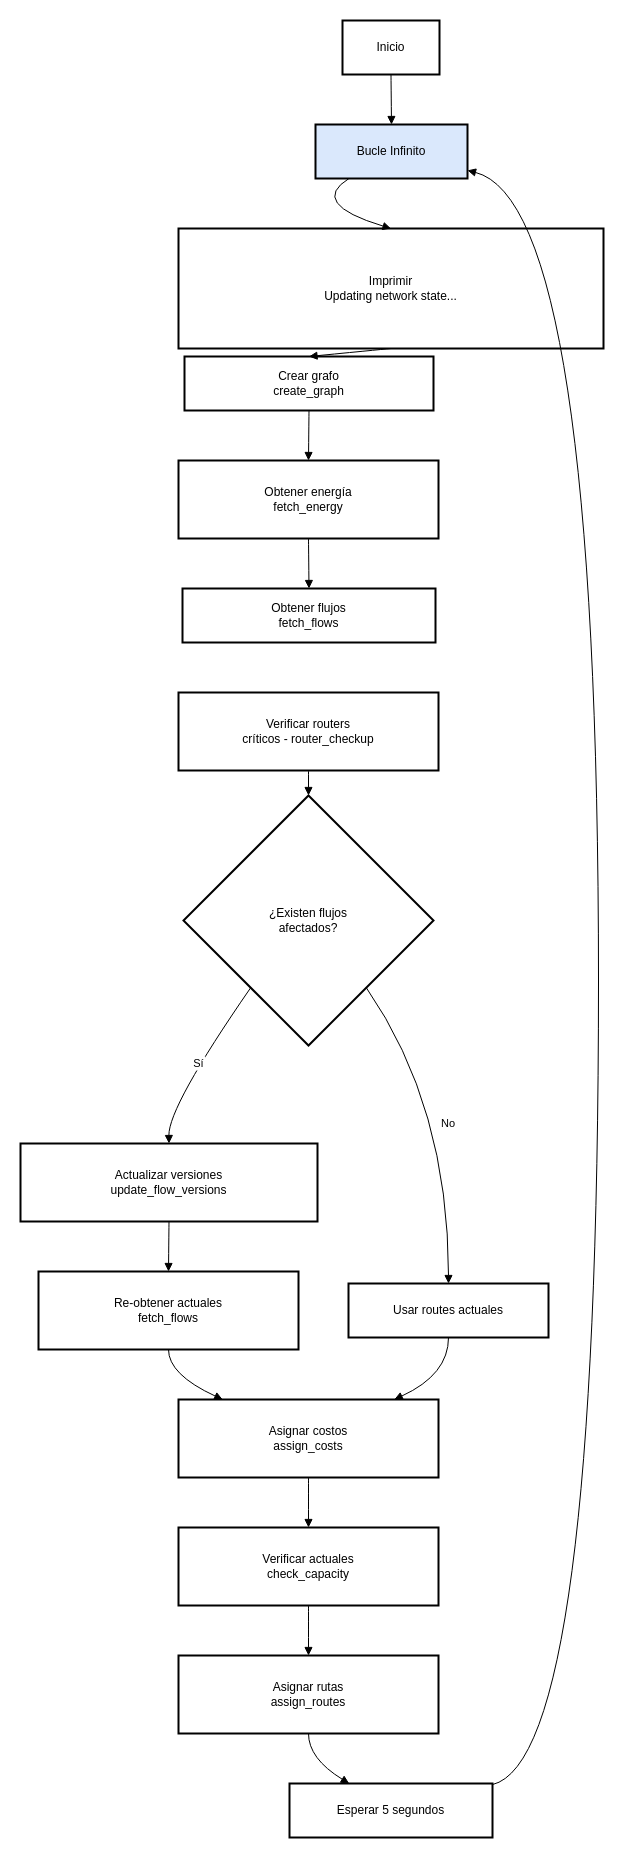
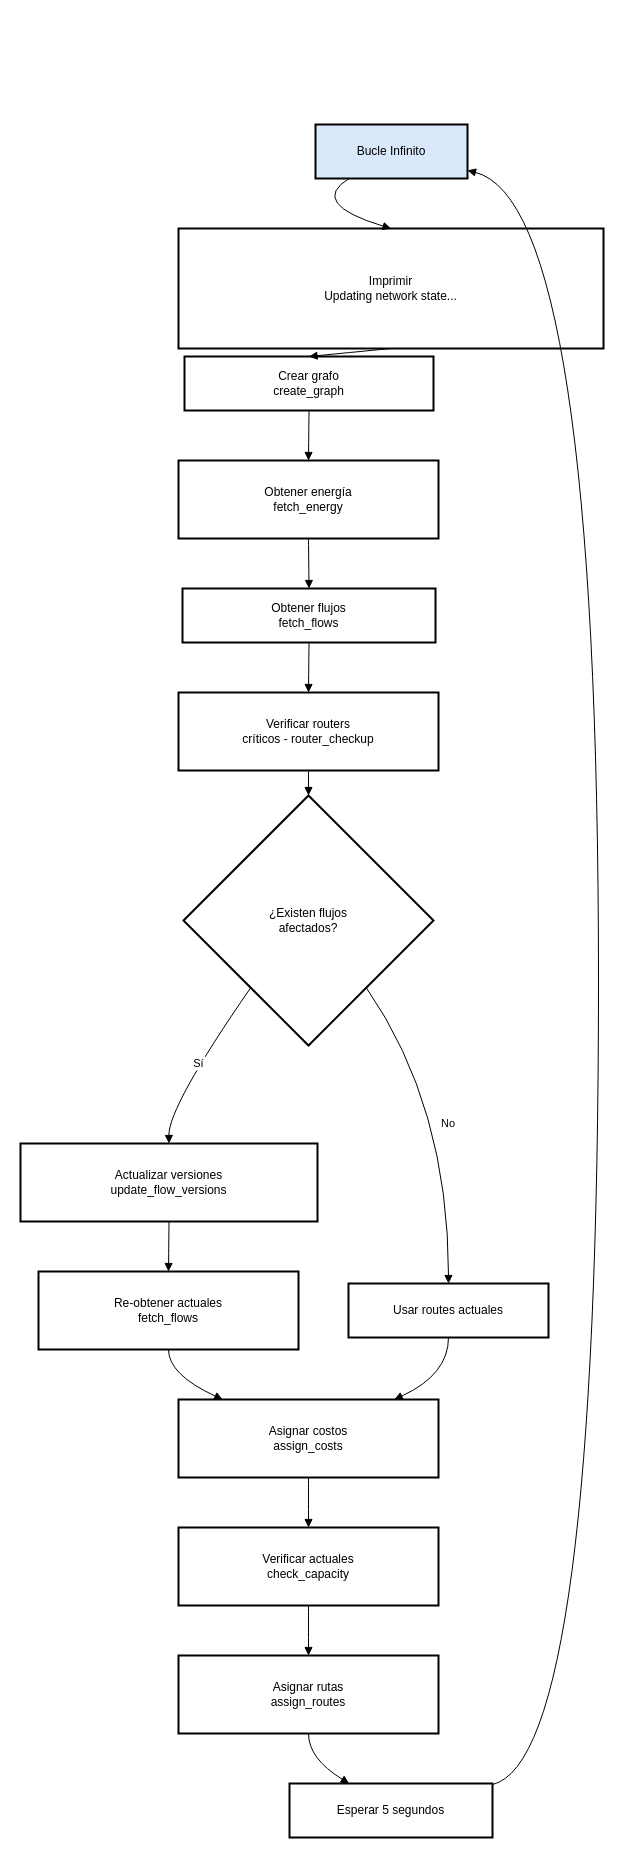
node "Inicio": removed
edge "Inicio" -> "Bucle Infinito": removed
edge "Obtener flujos fetch_flows" -> "Verificar routers críticos - router_checkup": added
